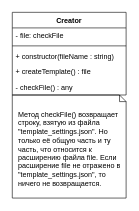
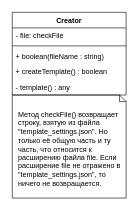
node "+ constructor(fileName : string)": label "+ constructor(fileName : string)" -> "+ boolean(fileName : string)"
node "+ createTemplate() : file": label "+ createTemplate() : file" -> "+ createTemplate() : boolean"
node "- checkFile() : any": label "- checkFile() : any" -> "- template() : any"
